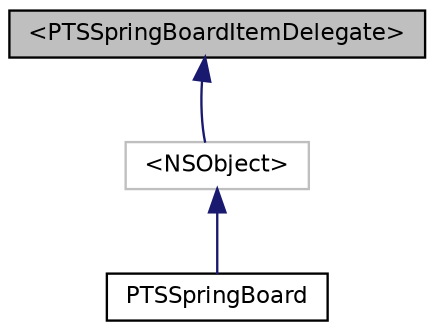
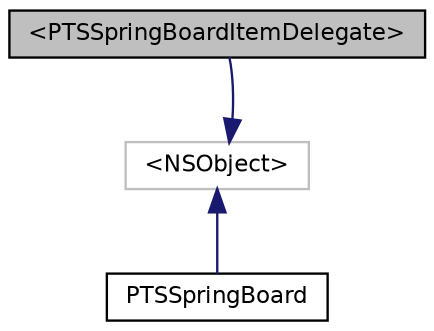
edge "<NSObject>" -> "<PTSSpringBoardItemDelegate>": reversed
